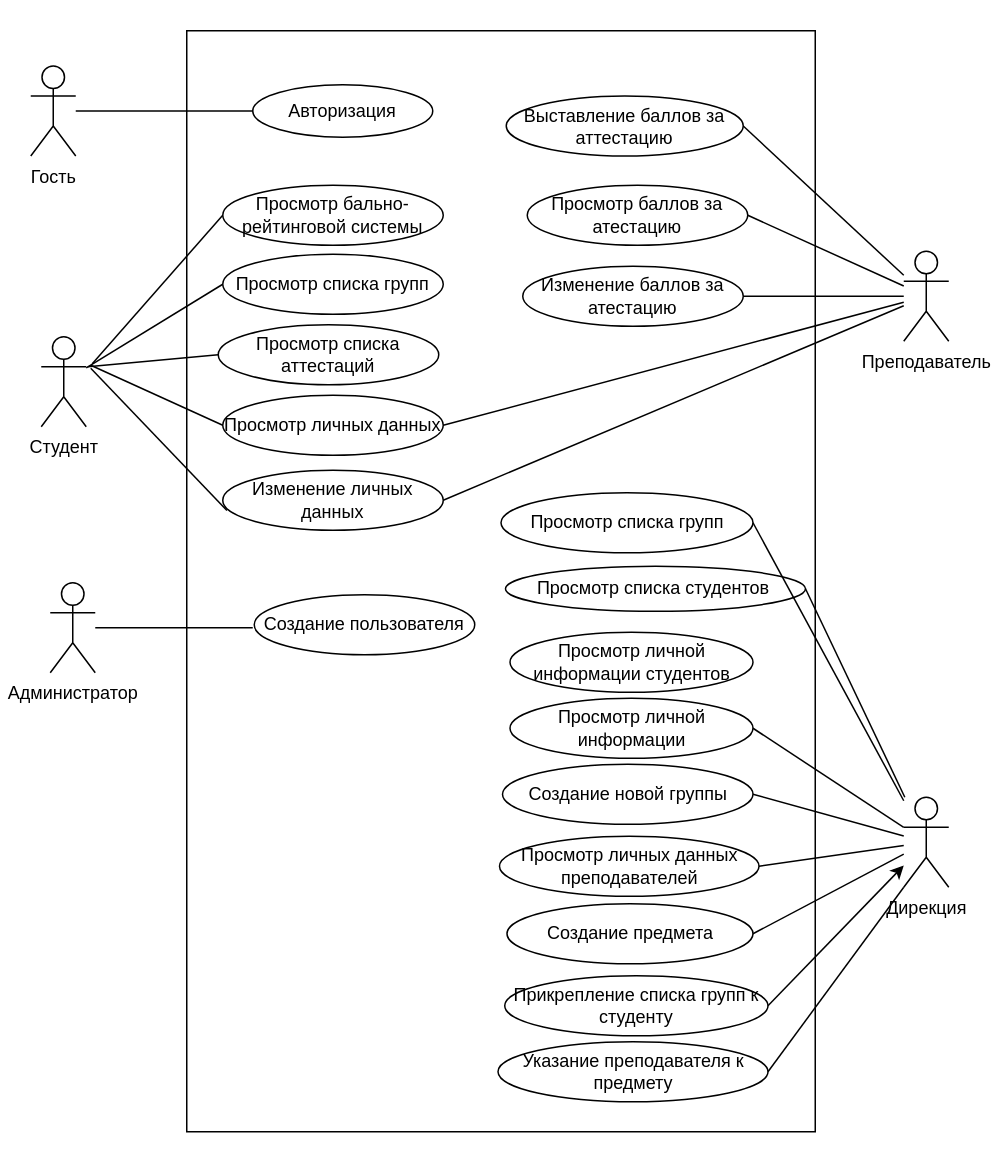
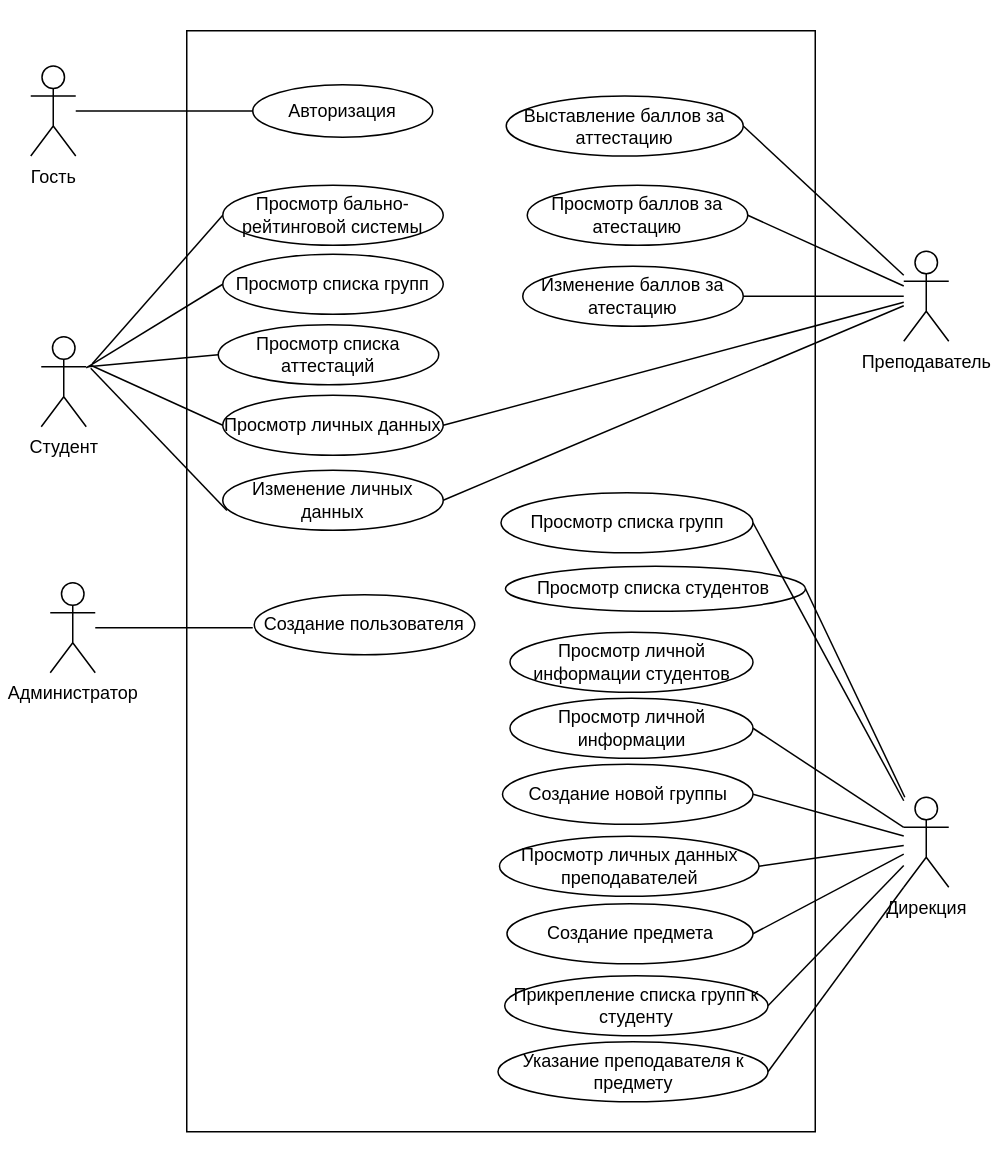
edge "Прикрепление списка групп к студенту" -> "Дирекция": arrowhead classic -> none
